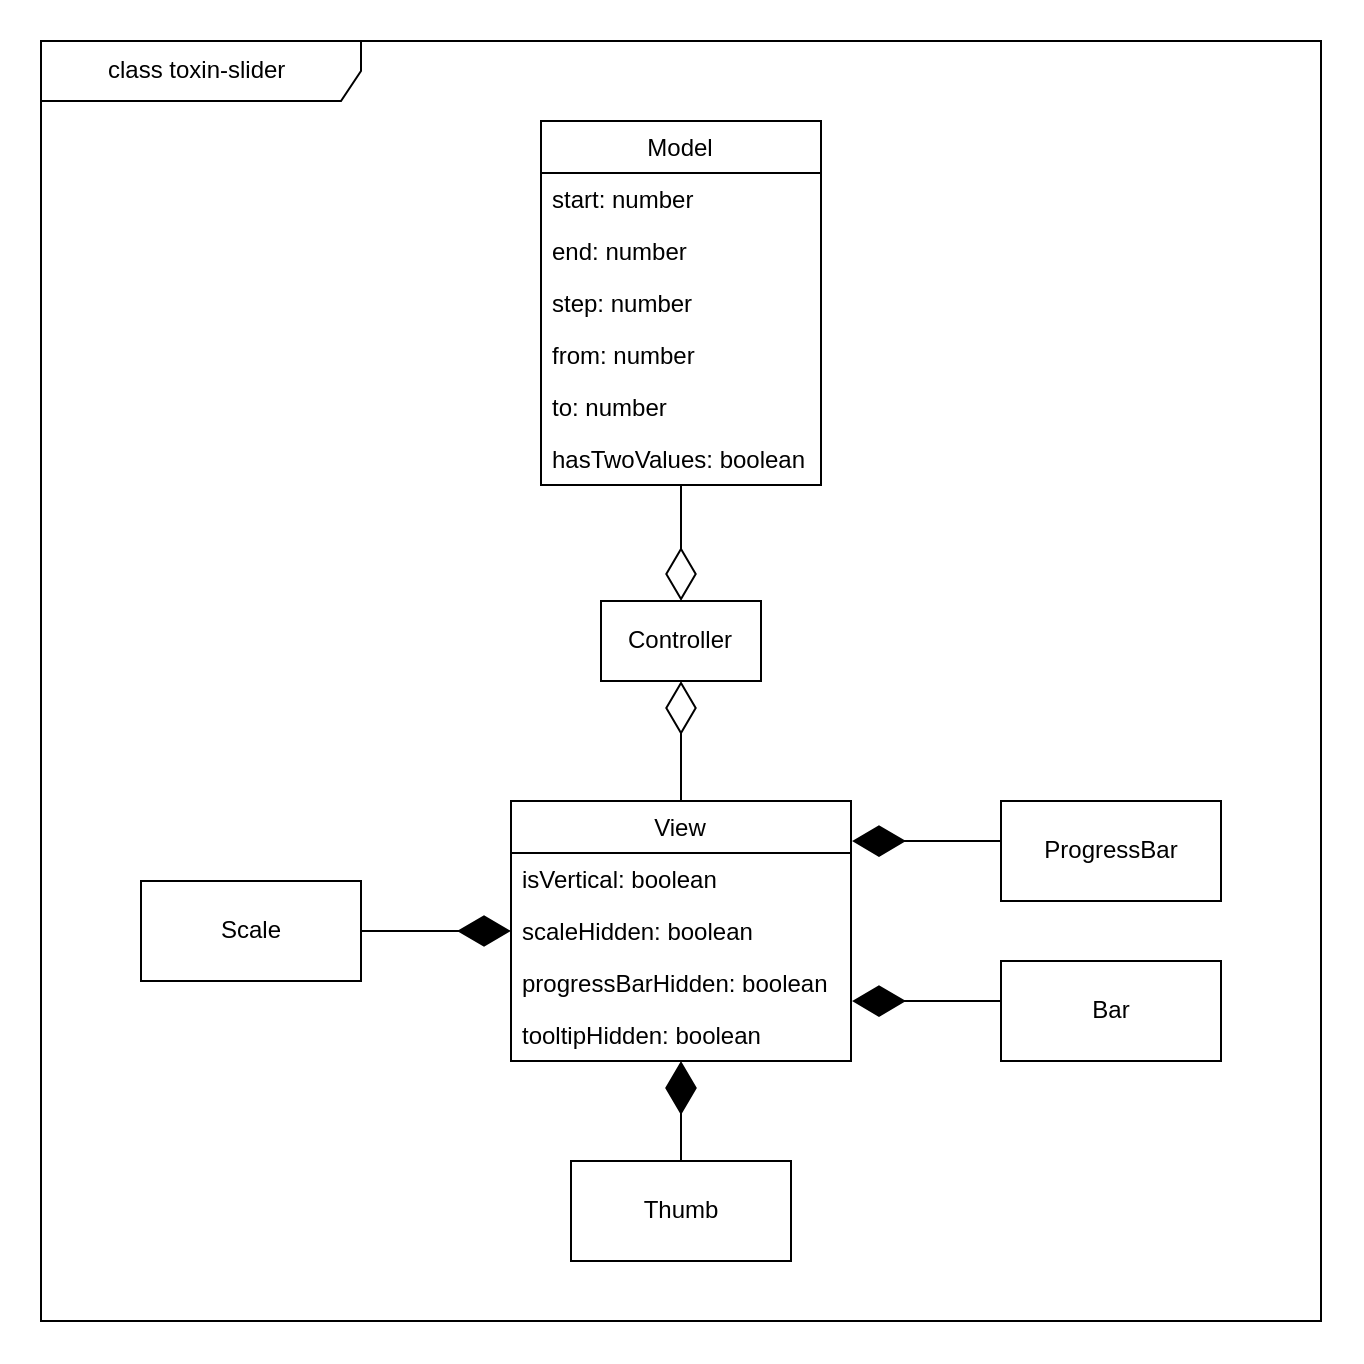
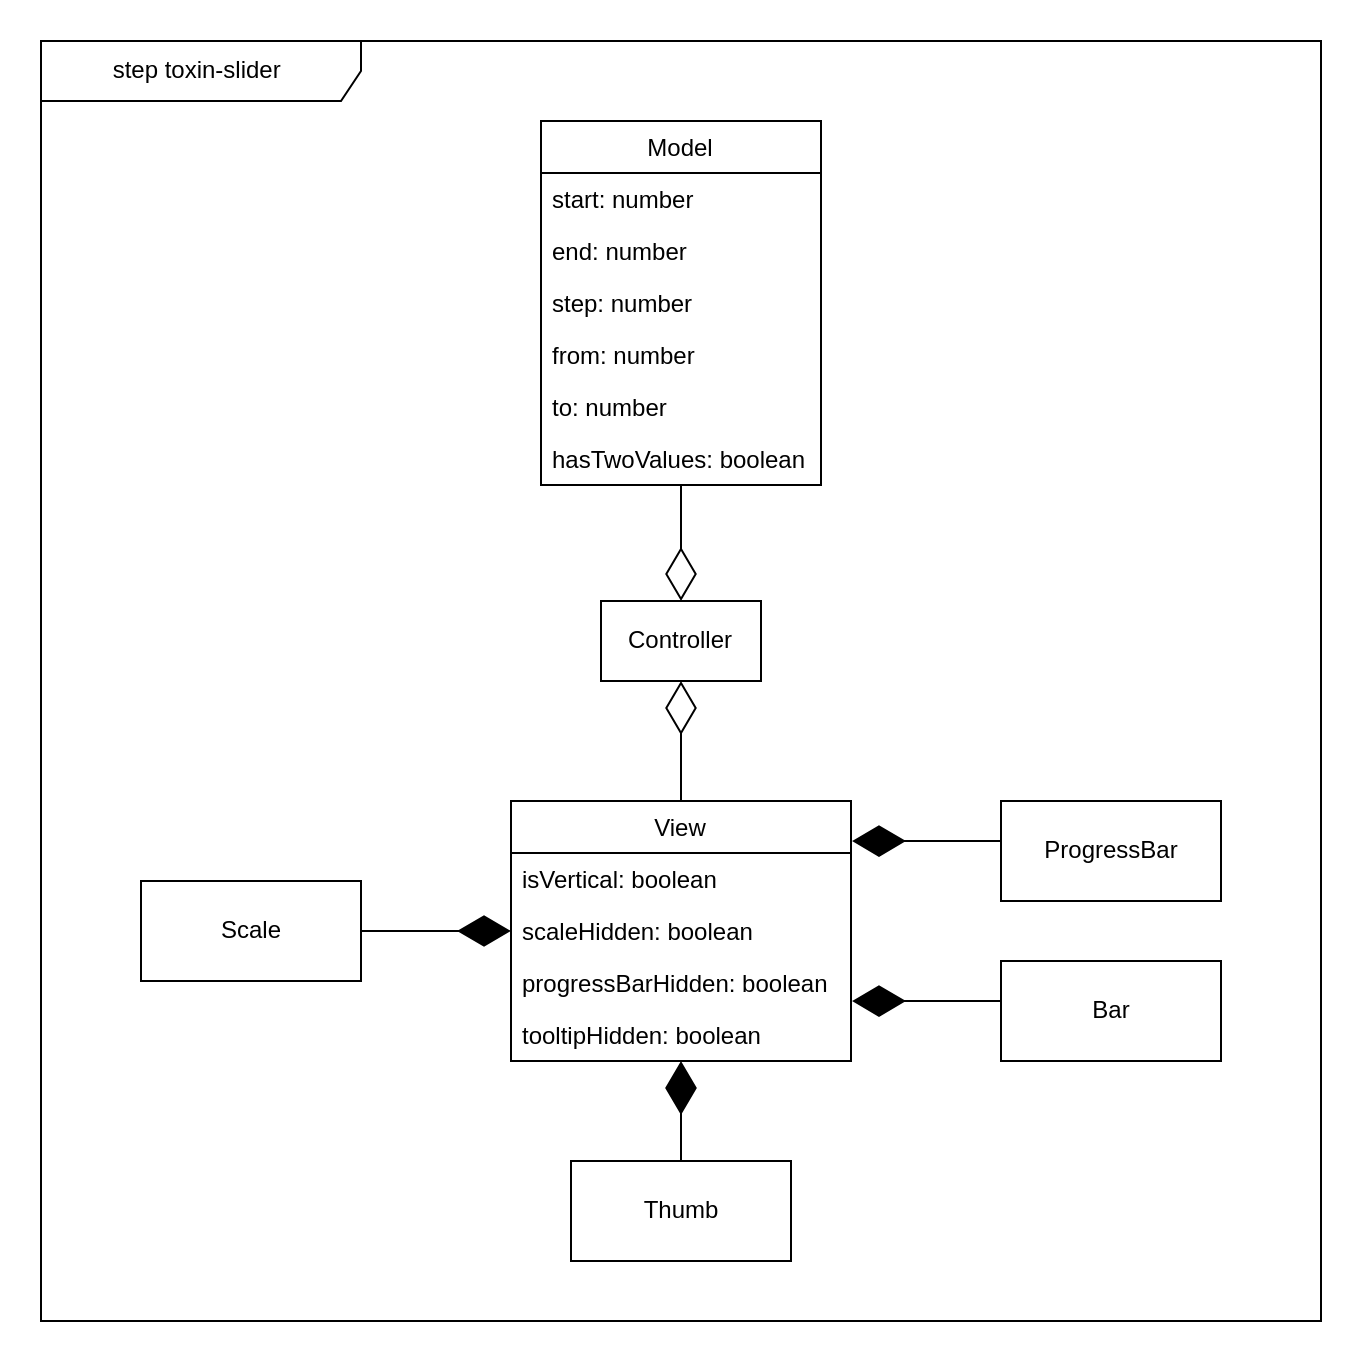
node "class toxin-slider": label "class toxin-slider" -> "step toxin-slider"
